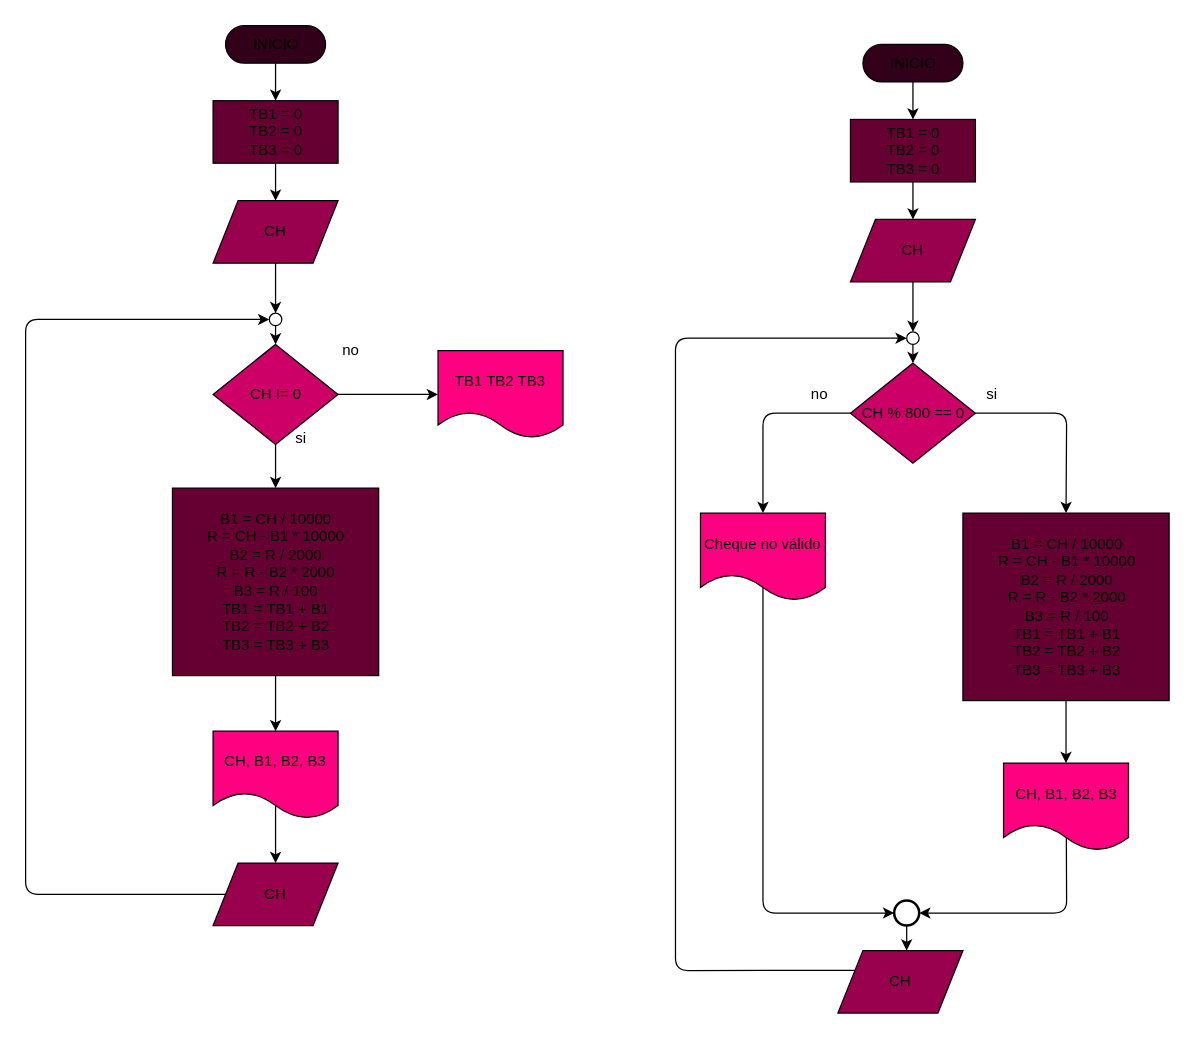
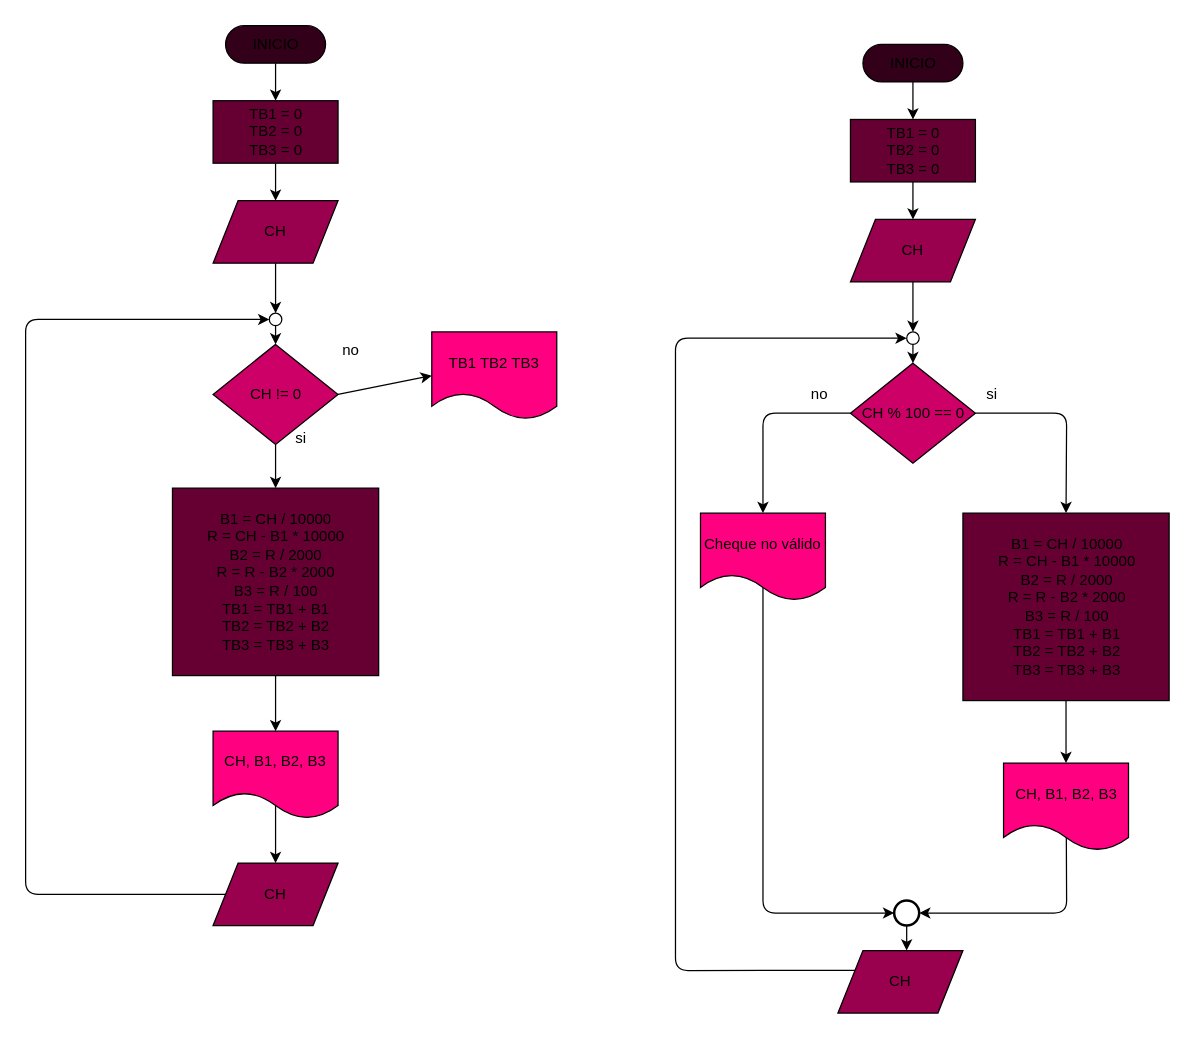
node "TB1 TB2 TB3": moved (501, 394) -> (494, 376)
node "CH % 800 == 0": label "CH % 800 == 0" -> "CH % 100 == 0"
